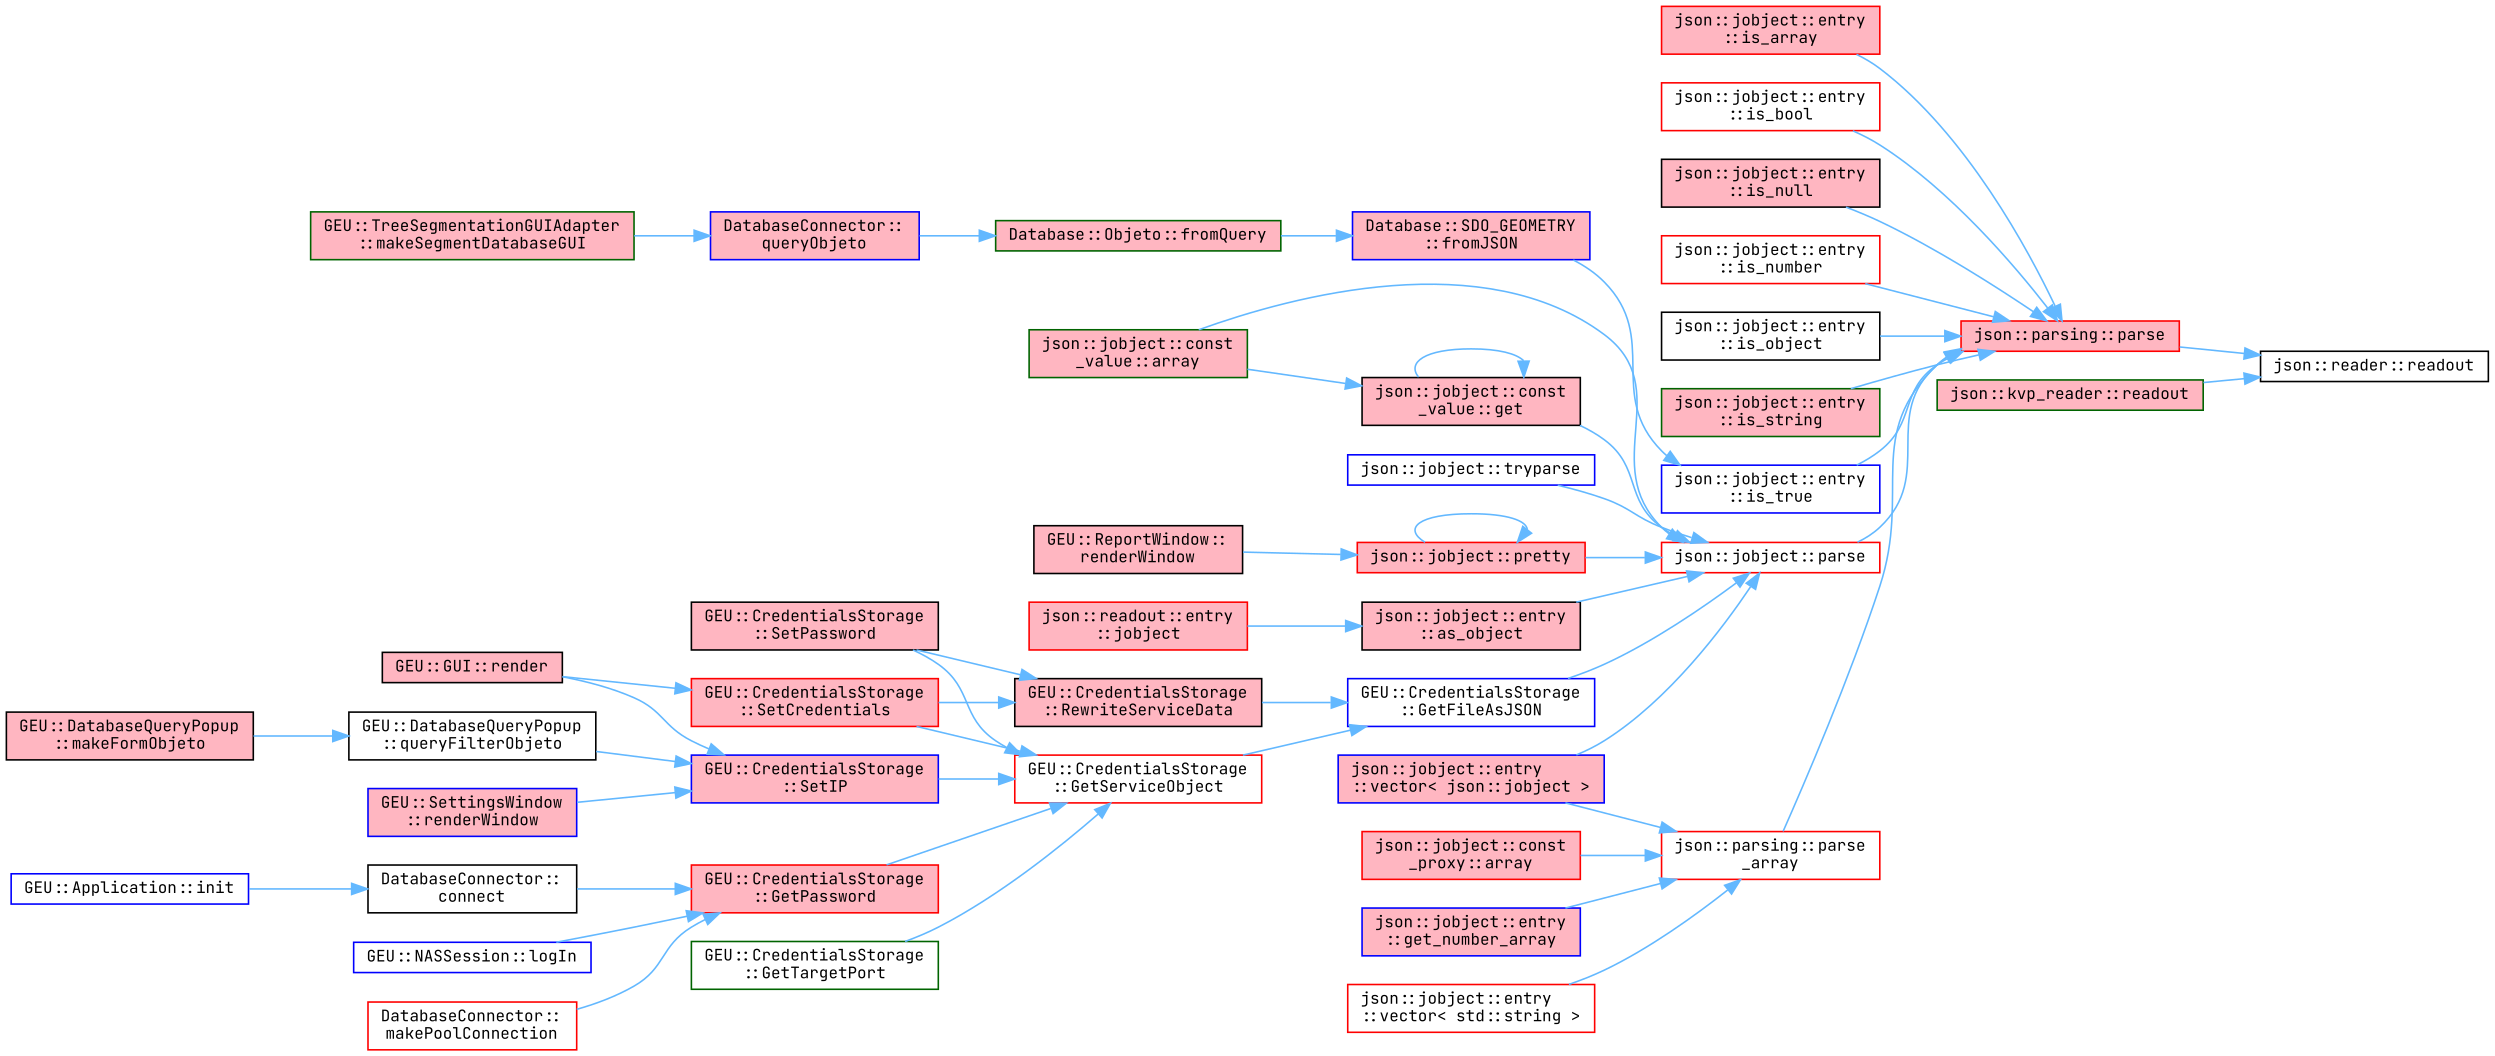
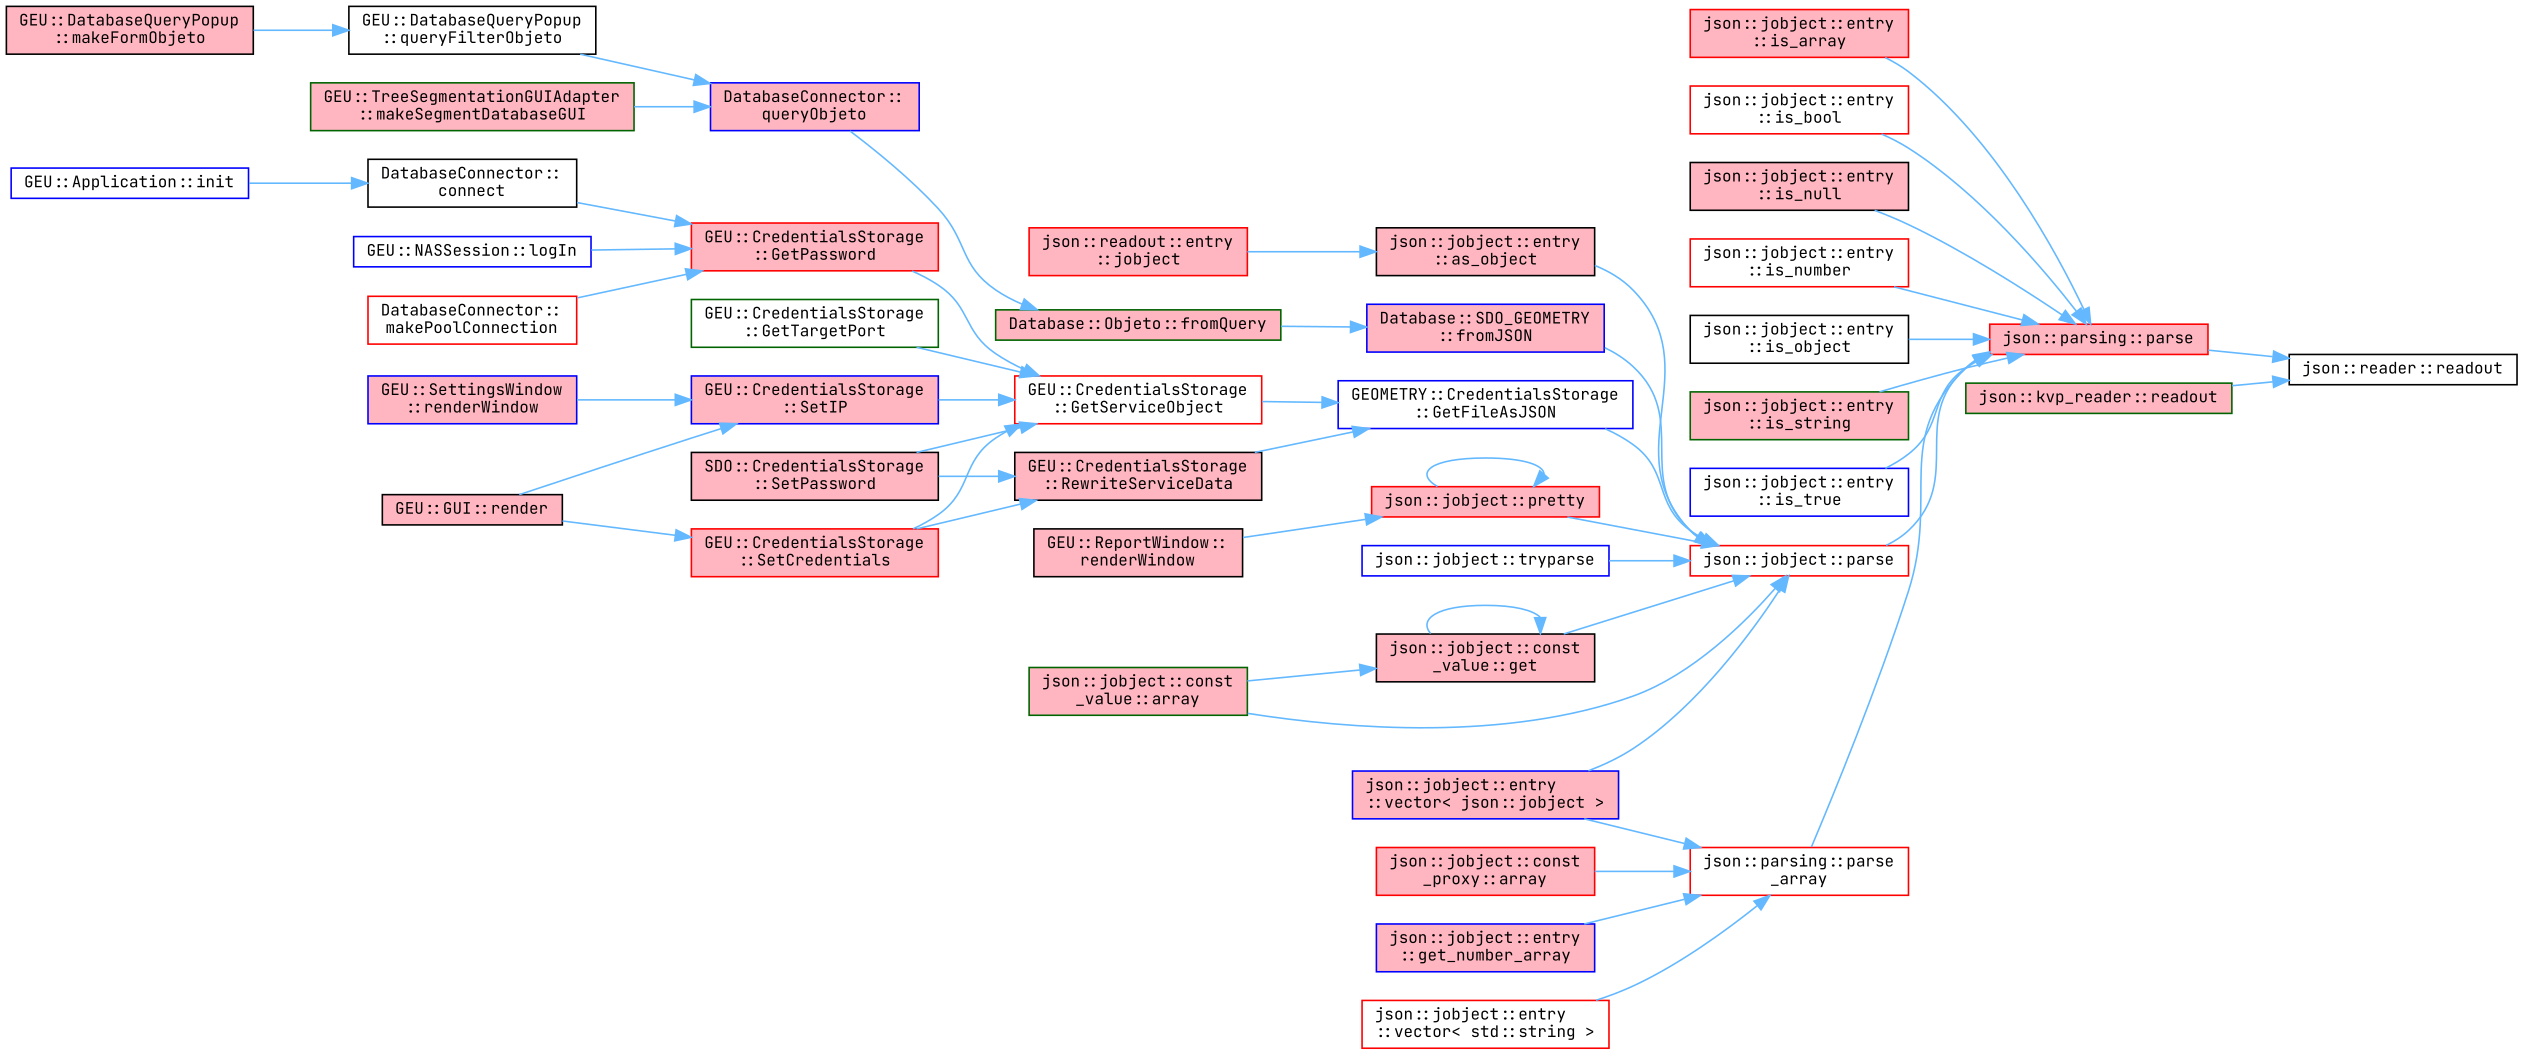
edge "Database::SDO_GEOMETRY ::fromJSON" -> "json::jobject::entry ::is_true": now "Database::SDO_GEOMETRY ::fromJSON" -> "json::jobject::parse"
node "GEU::CredentialsStorage ::SetPassword": label "GEU::CredentialsStorage ::SetPassword" -> "SDO::CredentialsStorage ::SetPassword"
node "GEU::CredentialsStorage ::GetFileAsJSON": label "GEU::CredentialsStorage ::GetFileAsJSON" -> "GEOMETRY::CredentialsStorage ::GetFileAsJSON"
edge "GEU::DatabaseQueryPopup ::queryFilterObjeto" -> "GEU::CredentialsStorage ::SetIP": now "GEU::DatabaseQueryPopup ::queryFilterObjeto" -> "DatabaseConnector:: queryObjeto"
